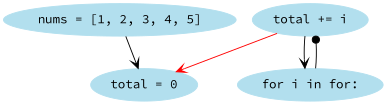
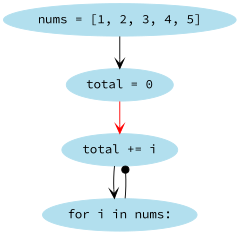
edge "total += i" -> "total = 0": reversed
node "for i in for:": label "for i in for:" -> "for i in nums:"
